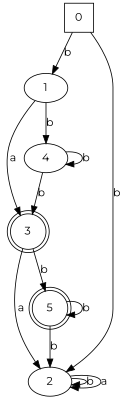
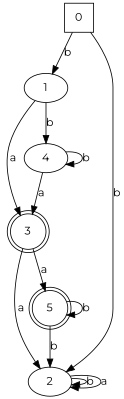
edge "4" -> "3": label "b" -> "a"
edge "3" -> "5": label "b" -> "a"
